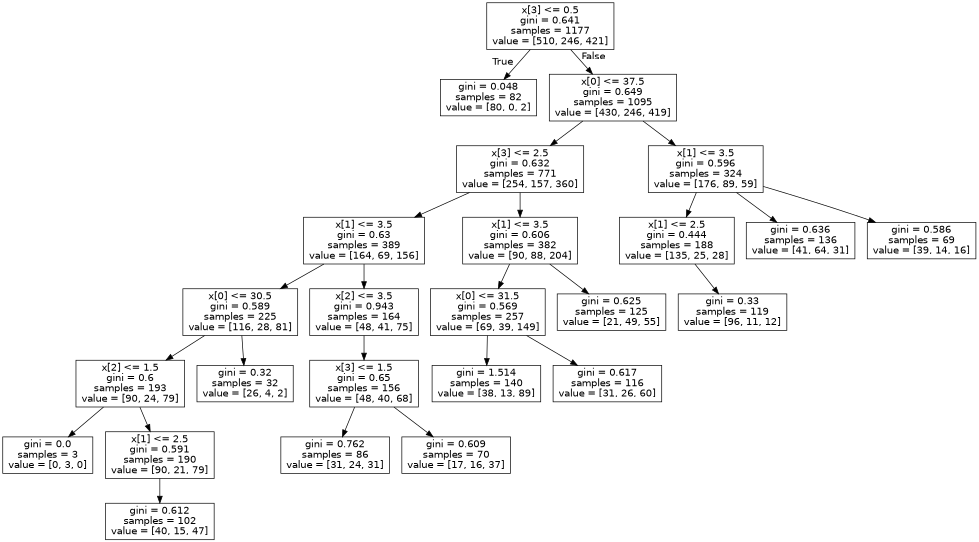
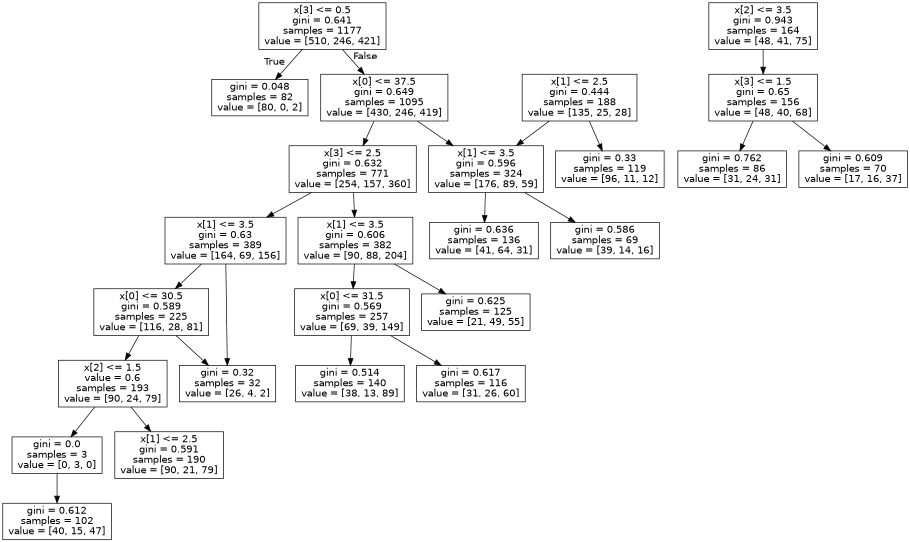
edge "x[1] <= 3.5 gini = 0.596 samples = 324 value = [176, 89, 59]" -> "x[1] <= 2.5 gini = 0.444 samples = 188 value = [135, 25, 28]": reversed
edge "x[1] <= 3.5 gini = 0.63 samples = 389 value = [164, 69, 156]" -> "x[2] <= 3.5 gini = 0.943 samples = 164 value = [48, 41, 75]": now "x[1] <= 3.5 gini = 0.63 samples = 389 value = [164, 69, 156]" -> "gini = 0.32 samples = 32 value = [26, 4, 2]"
node "x[2] <= 1.5 gini = 0.6 samples = 193 value = [90, 24, 79]": label "x[2] <= 1.5 gini = 0.6 samples = 193 value = [90, 24, 79]" -> "x[2] <= 1.5 value = 0.6 samples = 193 value = [90, 24, 79]"
node "gini = 1.514 samples = 140 value = [38, 13, 89]": label "gini = 1.514 samples = 140 value = [38, 13, 89]" -> "gini = 0.514 samples = 140 value = [38, 13, 89]"
edge "x[1] <= 2.5 gini = 0.591 samples = 190 value = [90, 21, 79]" -> "gini = 0.612 samples = 102 value = [40, 15, 47]": now "gini = 0.0 samples = 3 value = [0, 3, 0]" -> "gini = 0.612 samples = 102 value = [40, 15, 47]"
